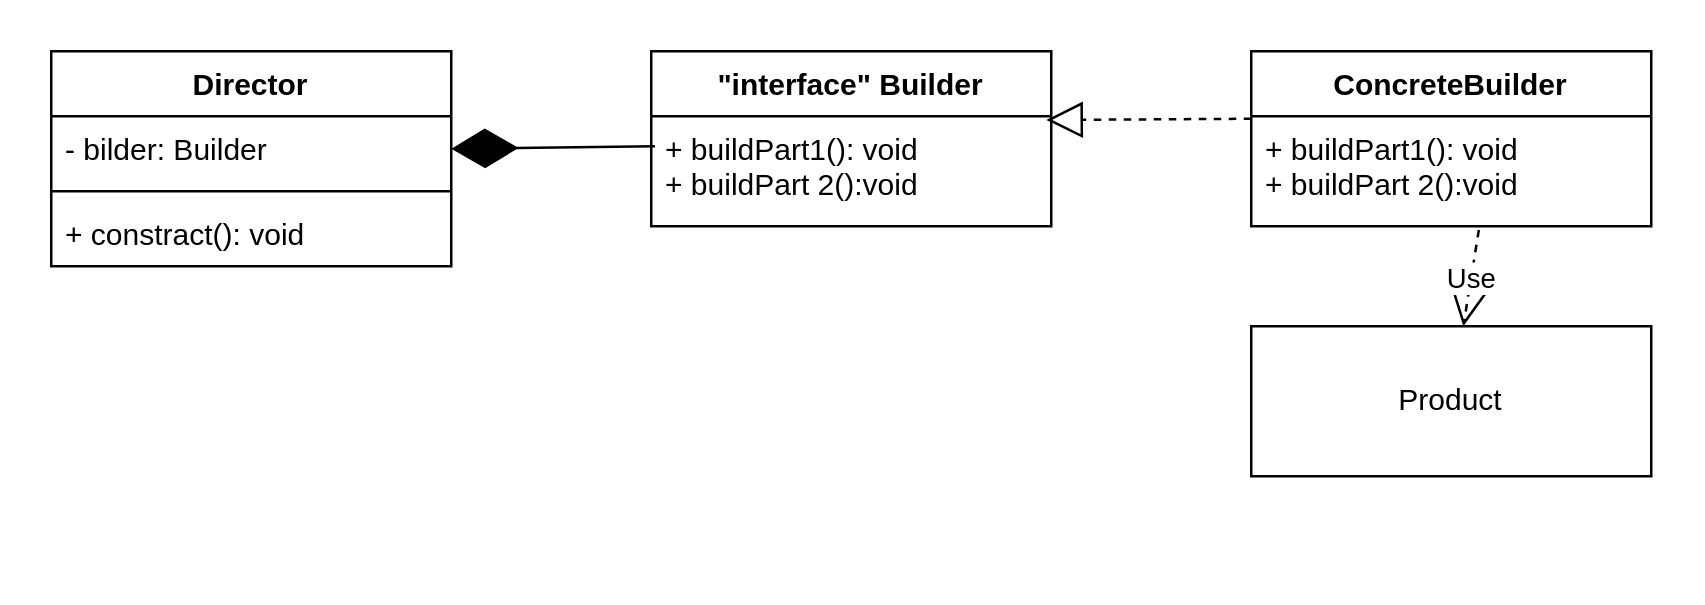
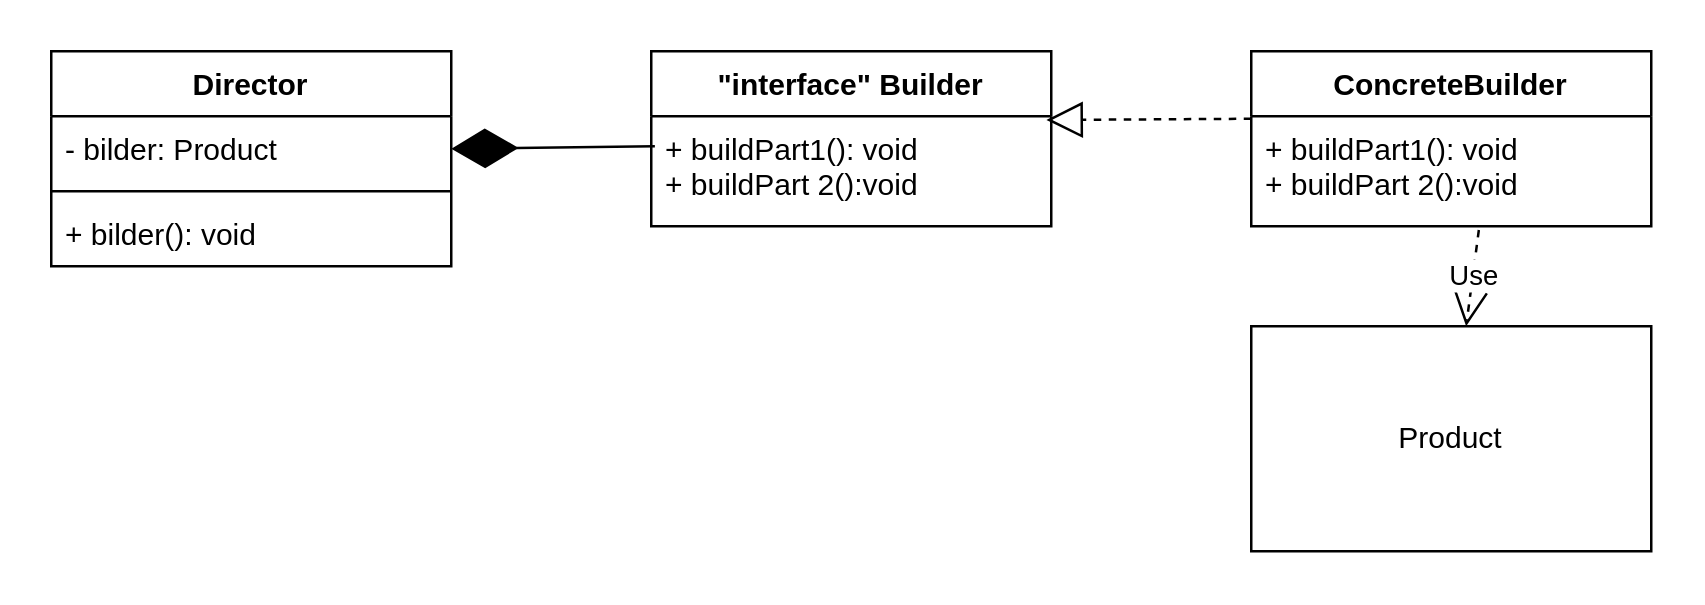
node "- bilder: Builder": label "- bilder: Builder" -> "- bilder: Product"
node "+ constract(): void": label "+ constract(): void" -> "+ bilder(): void"
node "Product": size 400x150 -> 400x225
